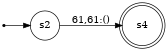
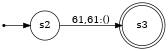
node "s4": label "s4" -> "s3"
